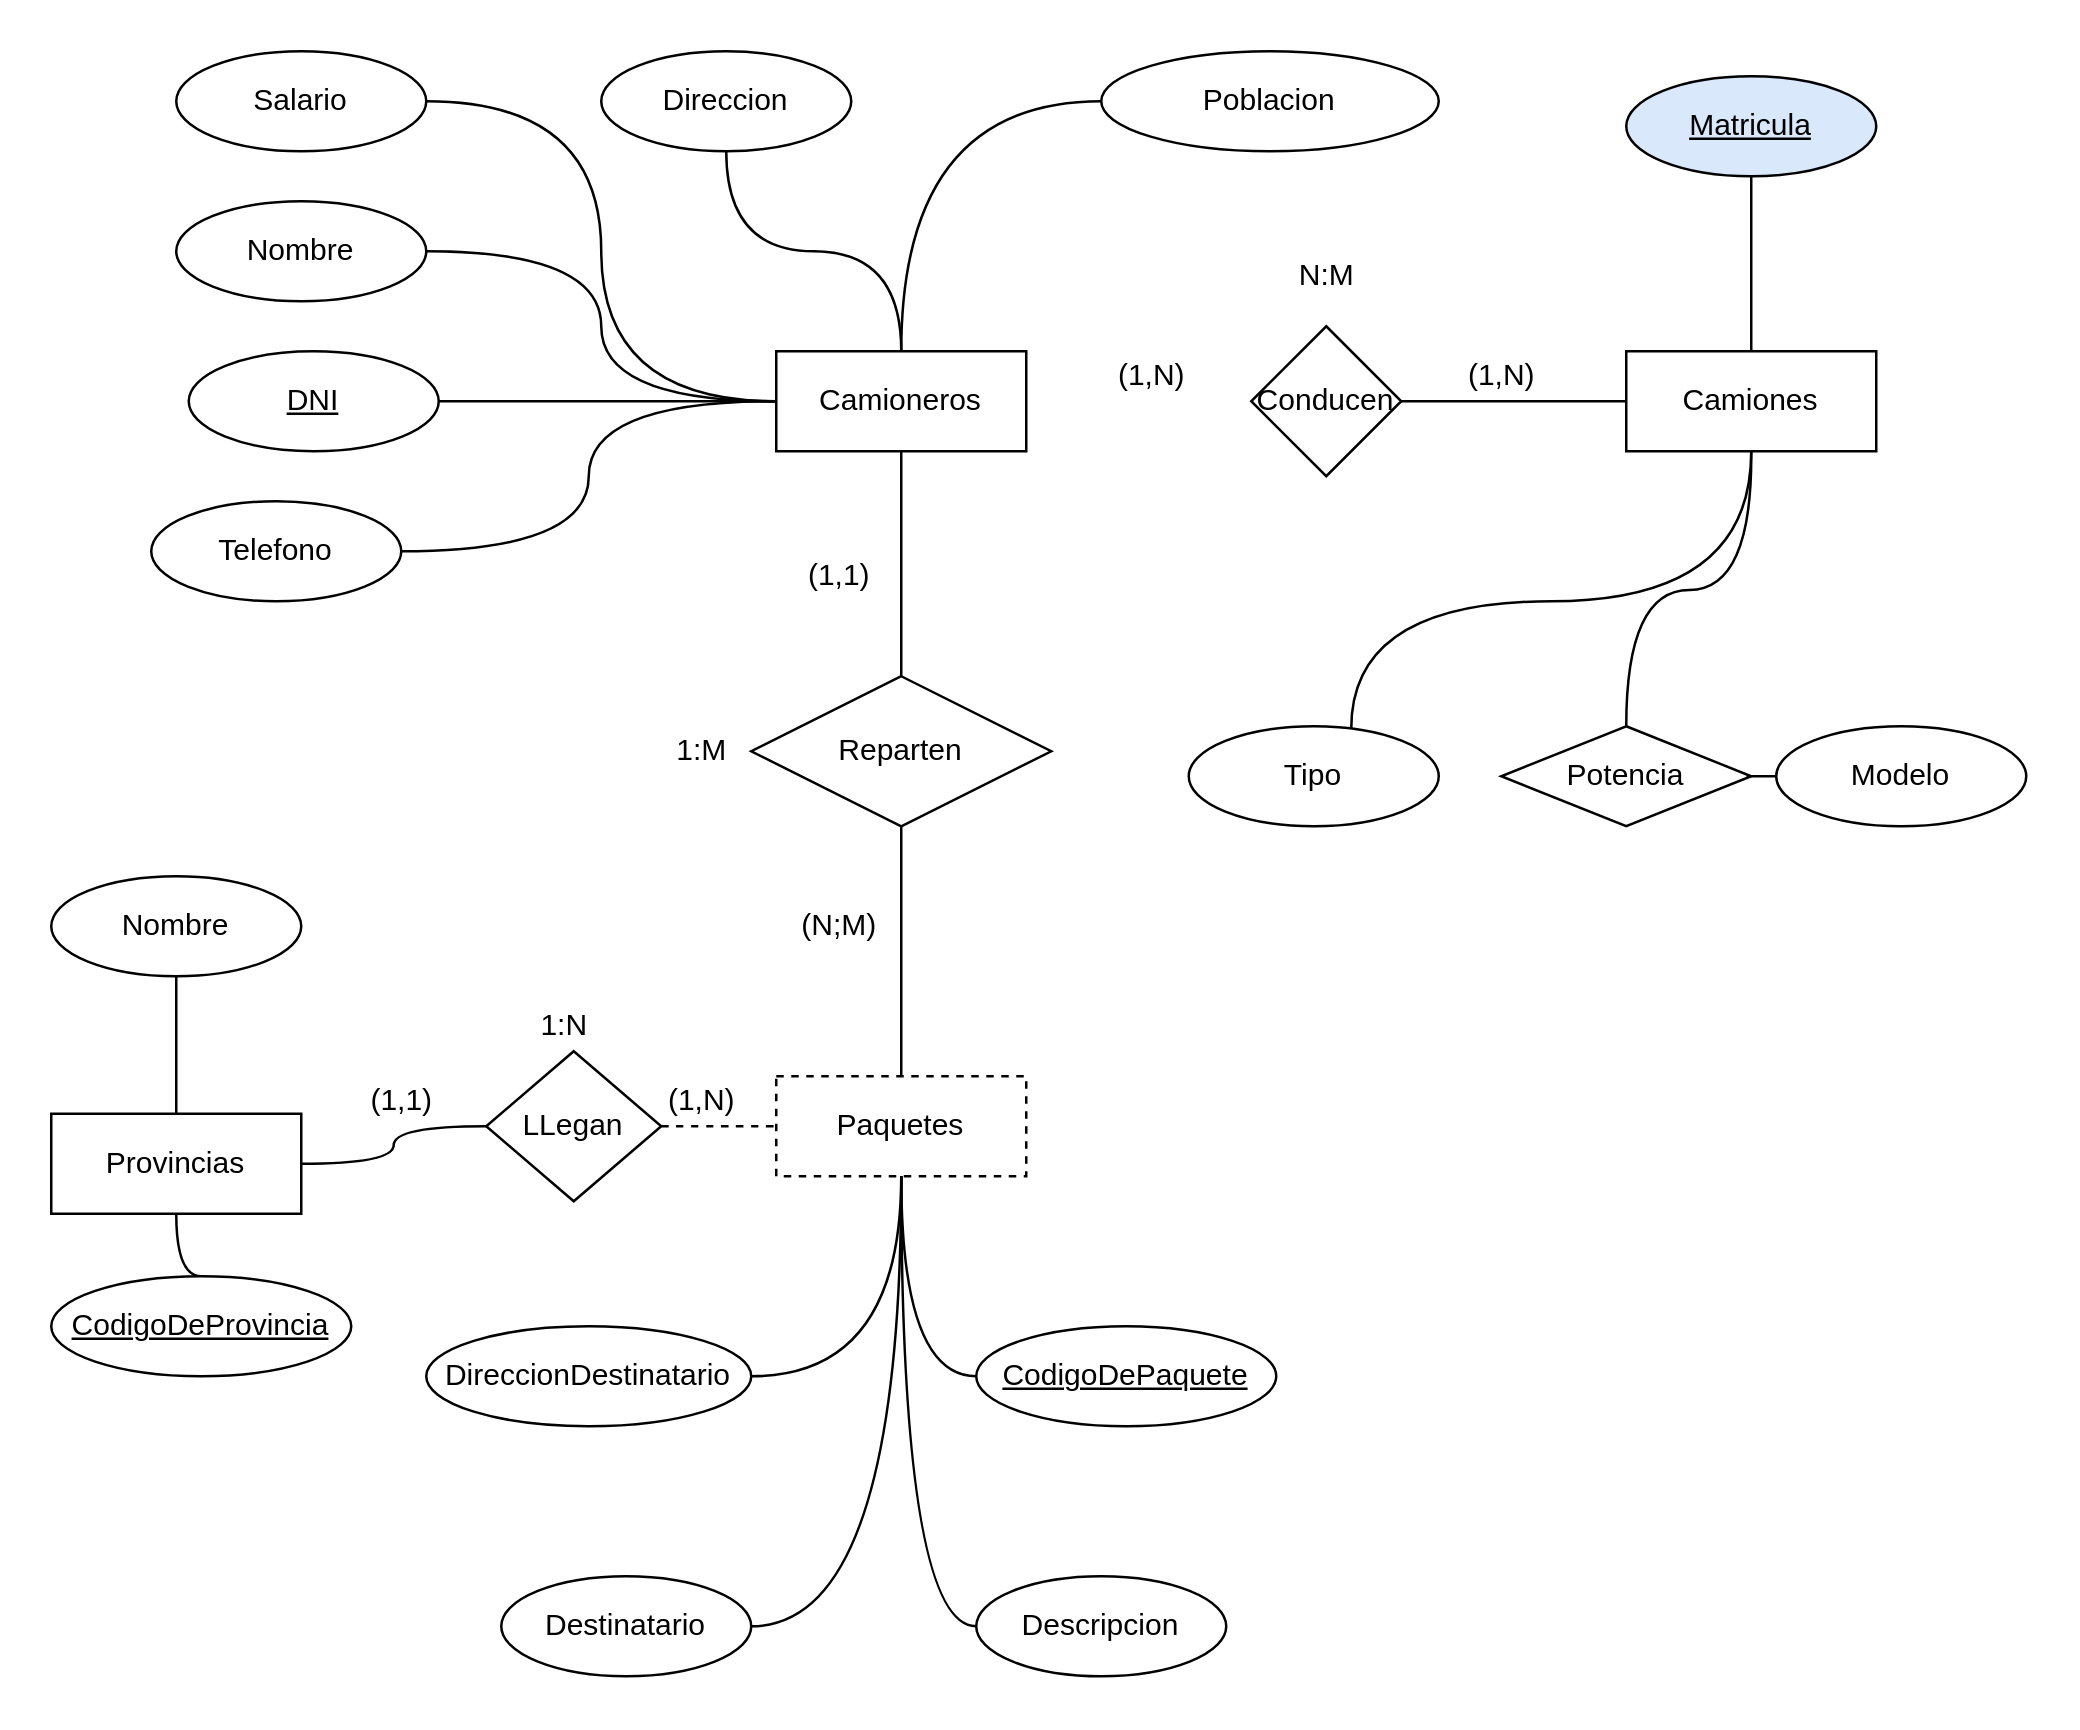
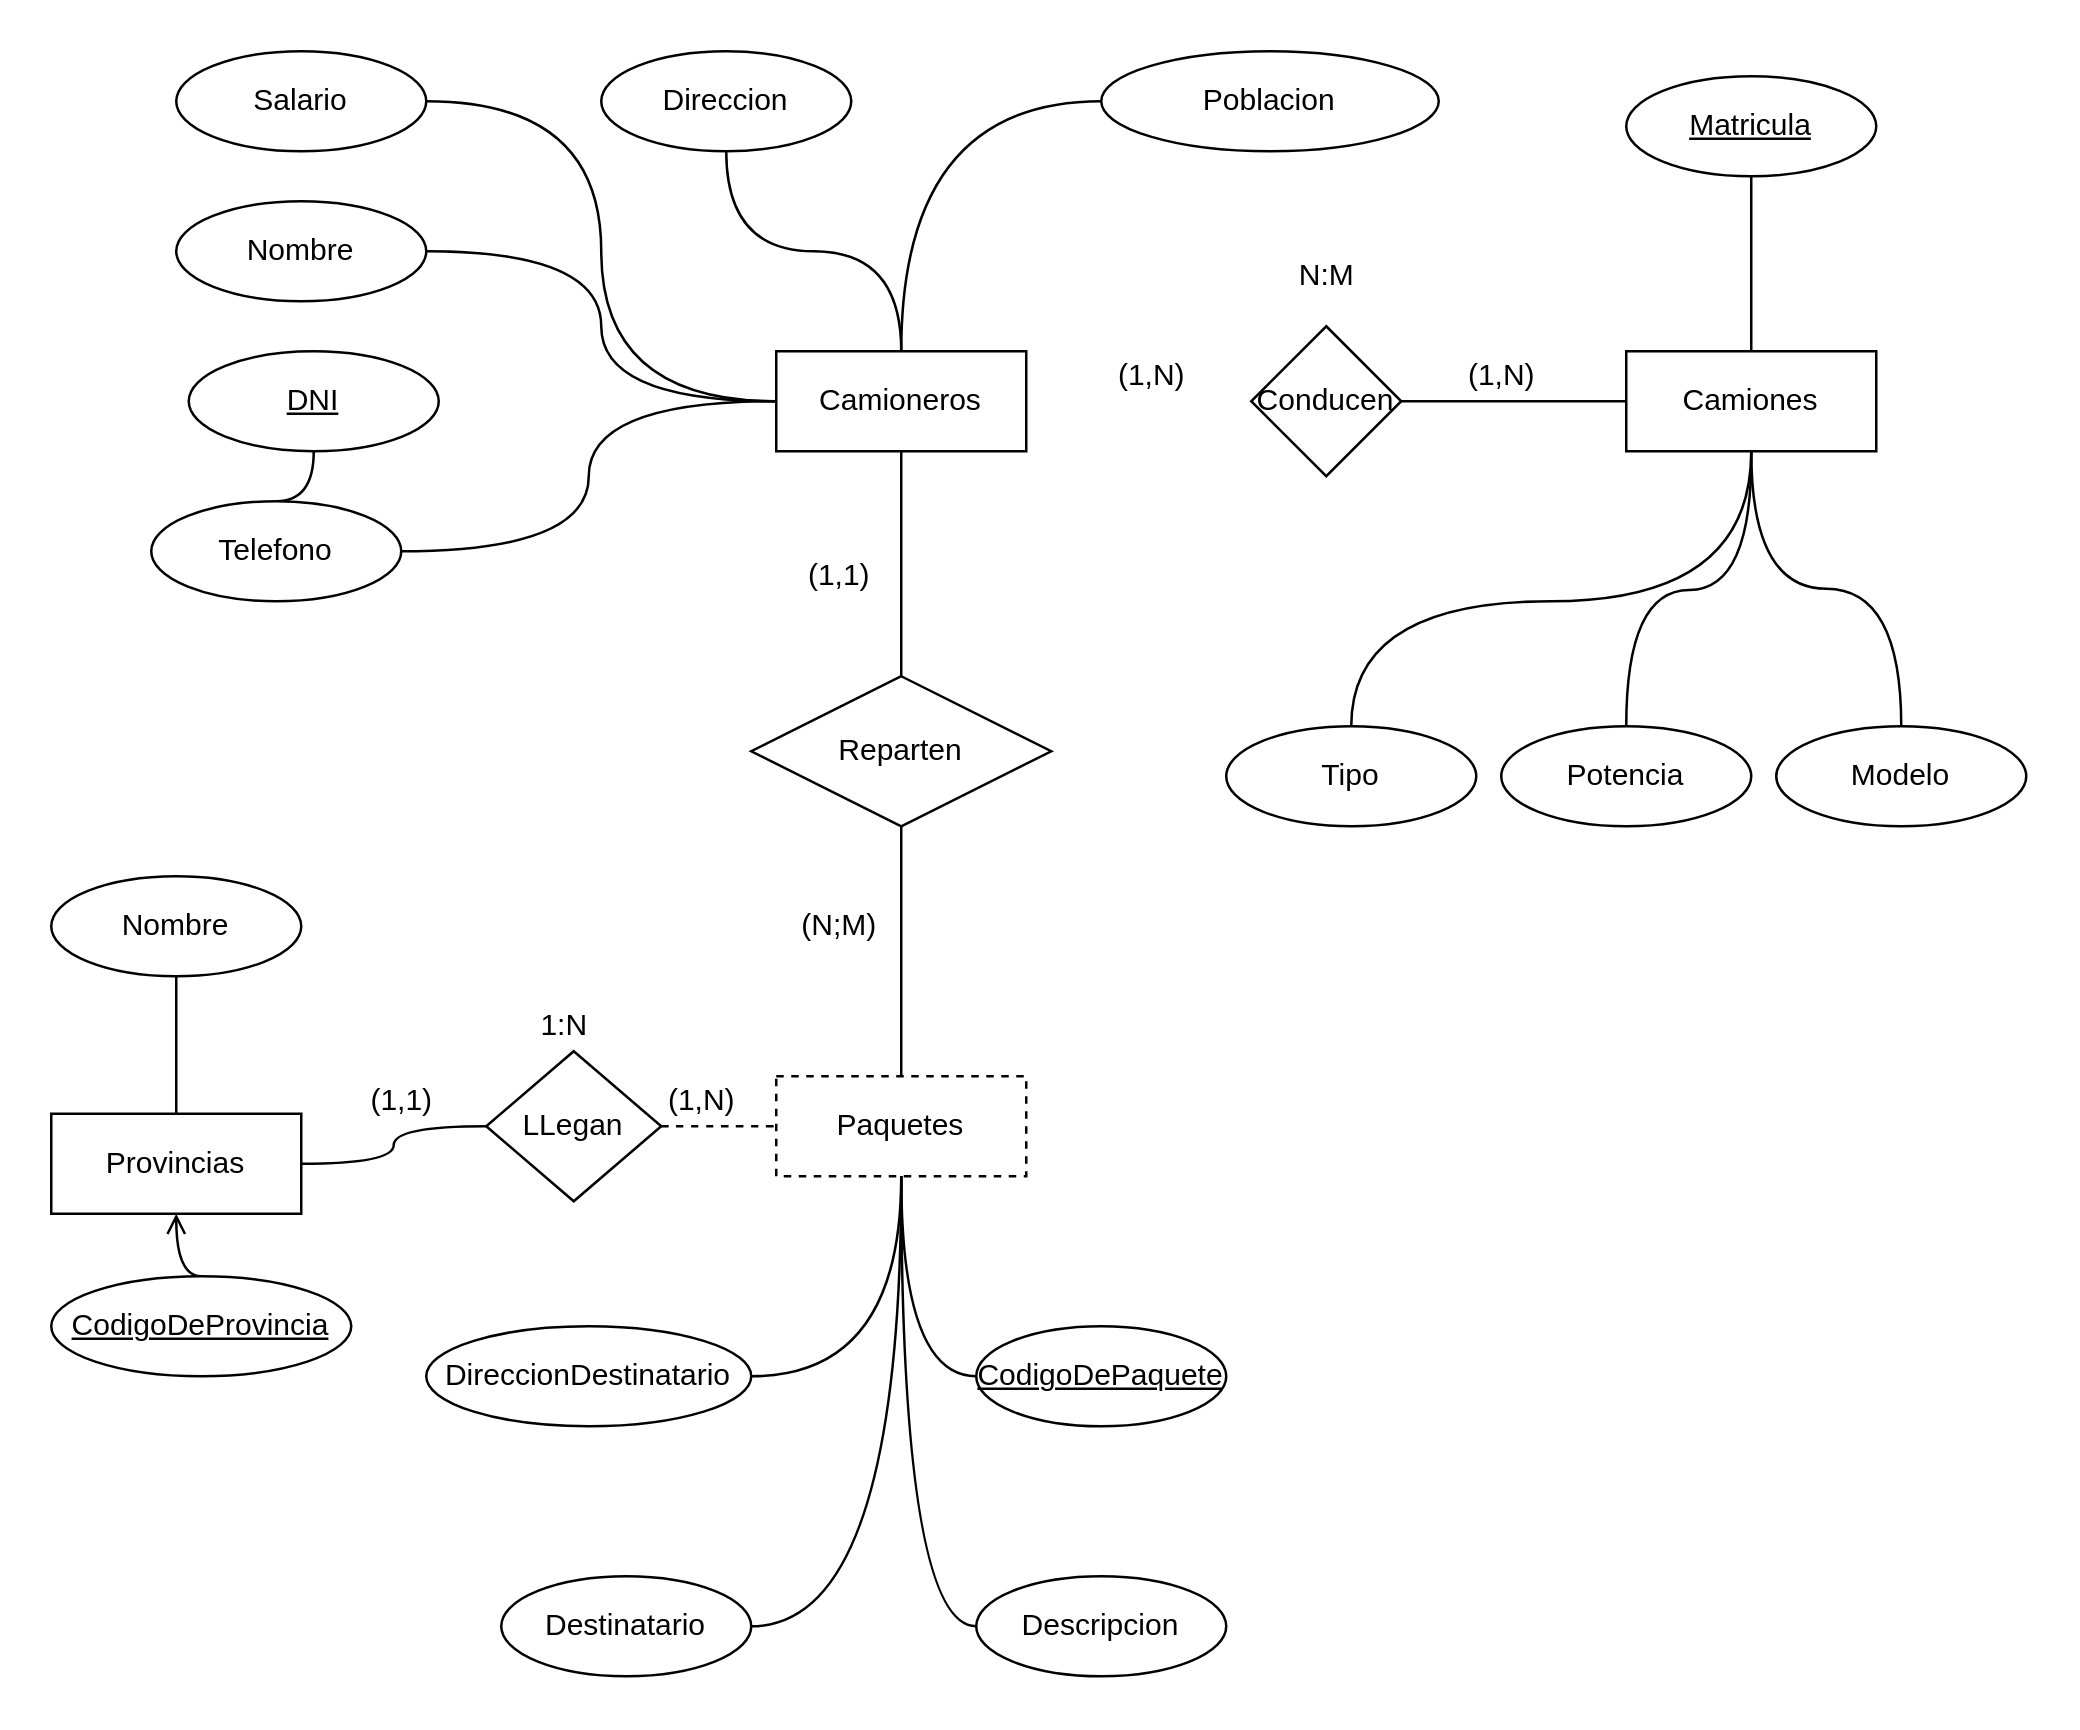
node "Matricula": fillcolor #dae8fc -> #ffffff
edge "DNI" -- "Camioneros": now "DNI" -- "Telefono"
node "1:M": removed
node "Tipo": moved (1314, 776) -> (1351, 776)
node "Potencia": shape diamond -> ellipse
edge "Potencia" -- "Modelo": now "Camiones" -- "Modelo"
edge "Provincias" -- "CodigoDeProvincia": arrowhead none -> open
node "CodigoDePaquete": size 300x100 -> 250x100
